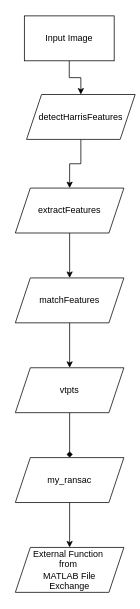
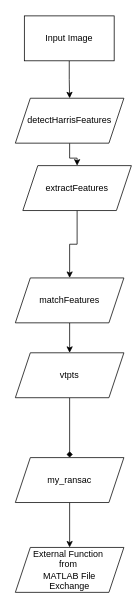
node "detectHarrisFeatures": moved (81, 117) -> (70, 120)
node "extractFeatures": moved (70, 210) -> (77, 188)
node "vtpts": moved (70, 390) -> (70, 375)
